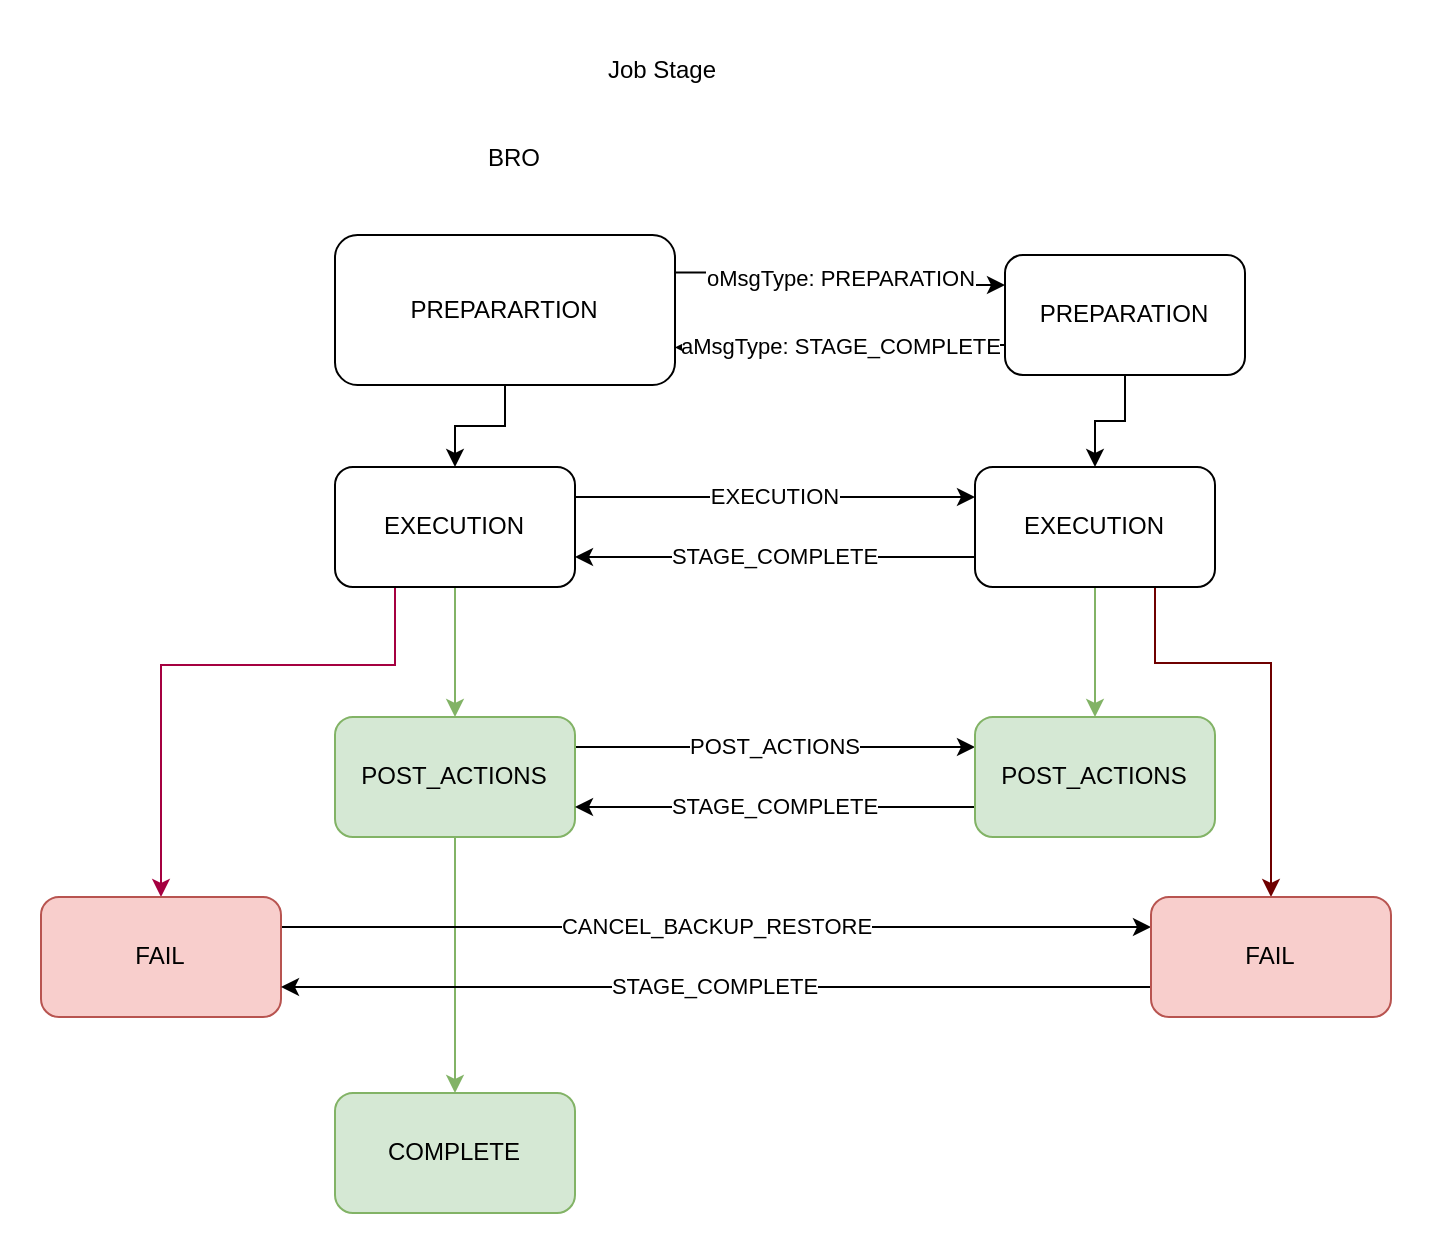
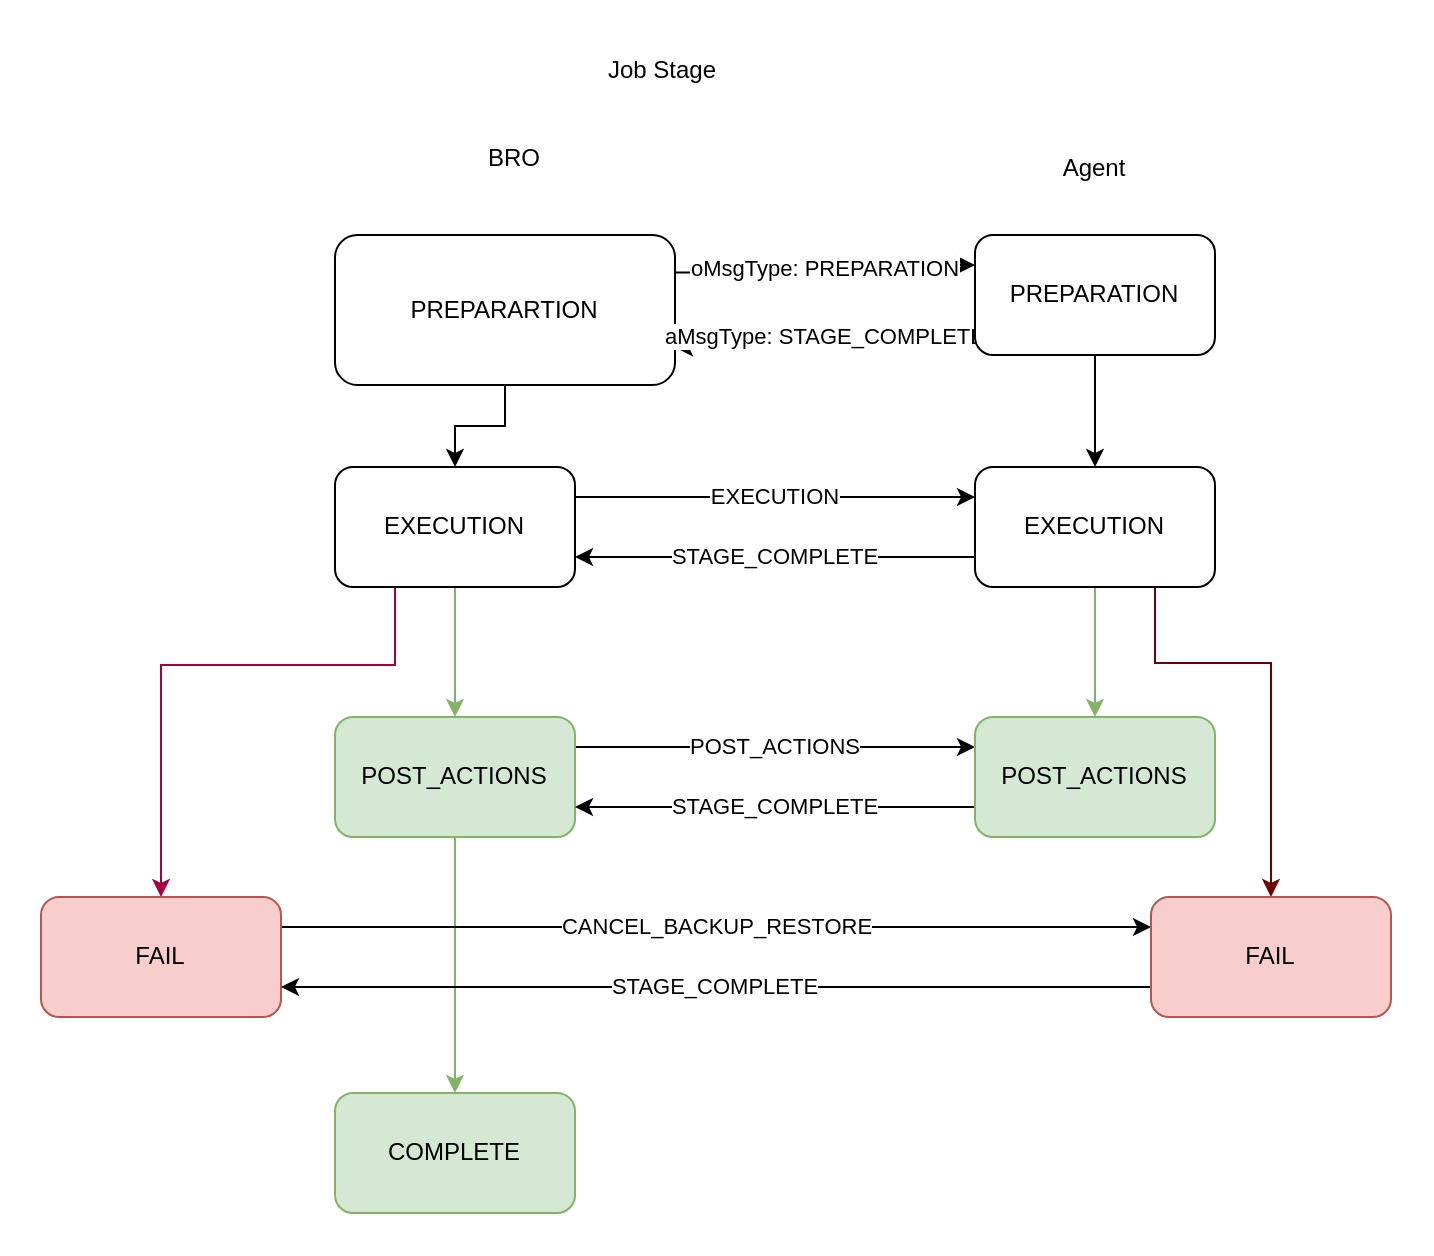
node "Agent": added
node "PREPARATION": moved (1125, 315) -> (1095, 295)
